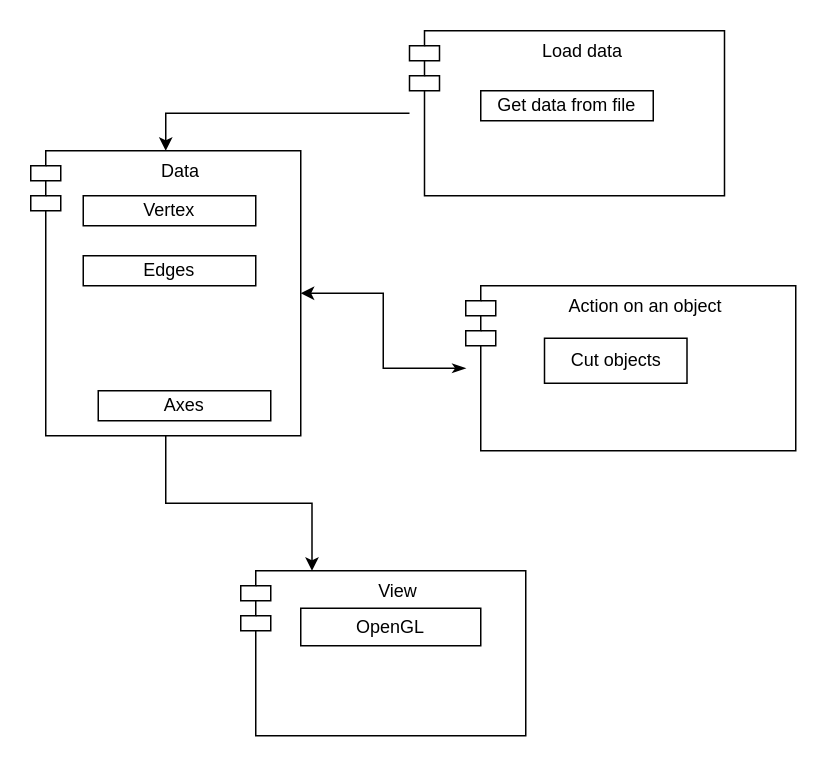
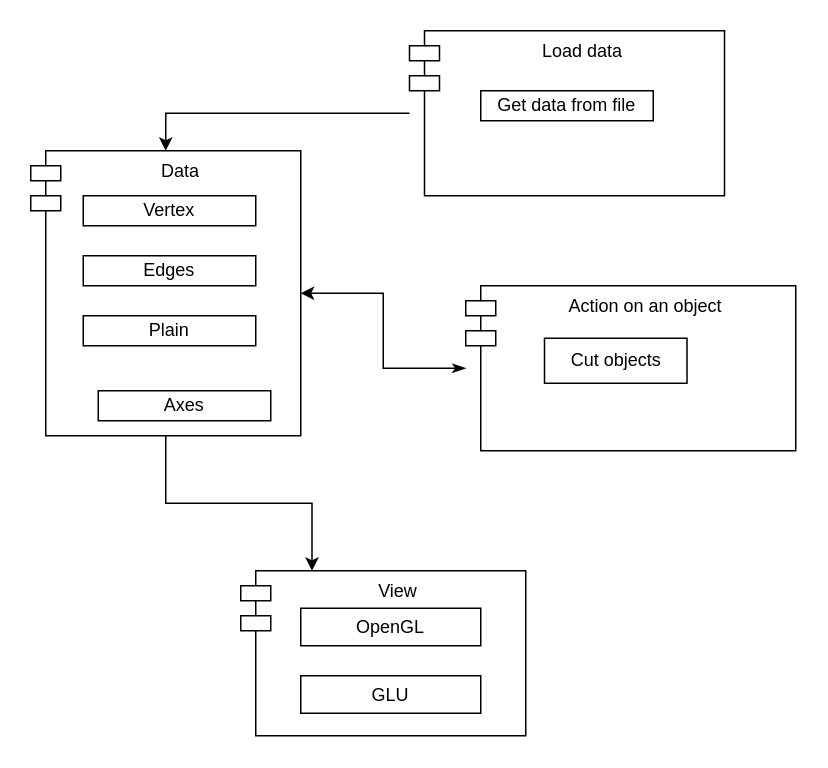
node "Plain": added
node "GLU": added
